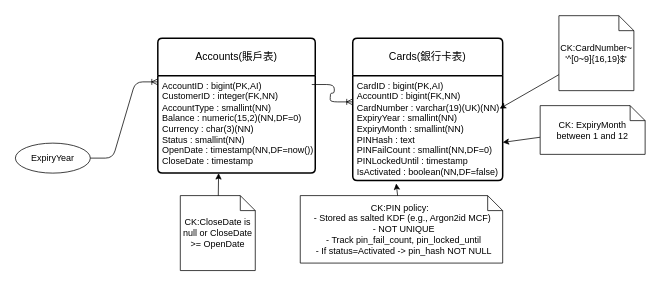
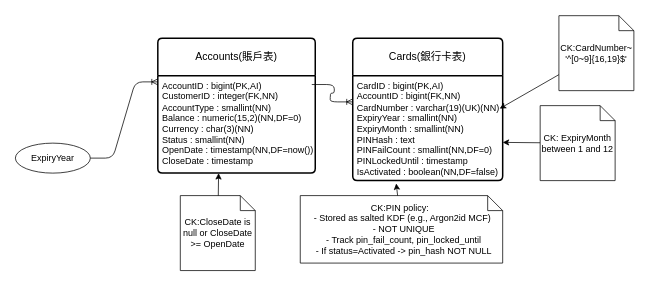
node "CK: ExpiryMonth between 1 and 12": size 105x49 -> 75x75
